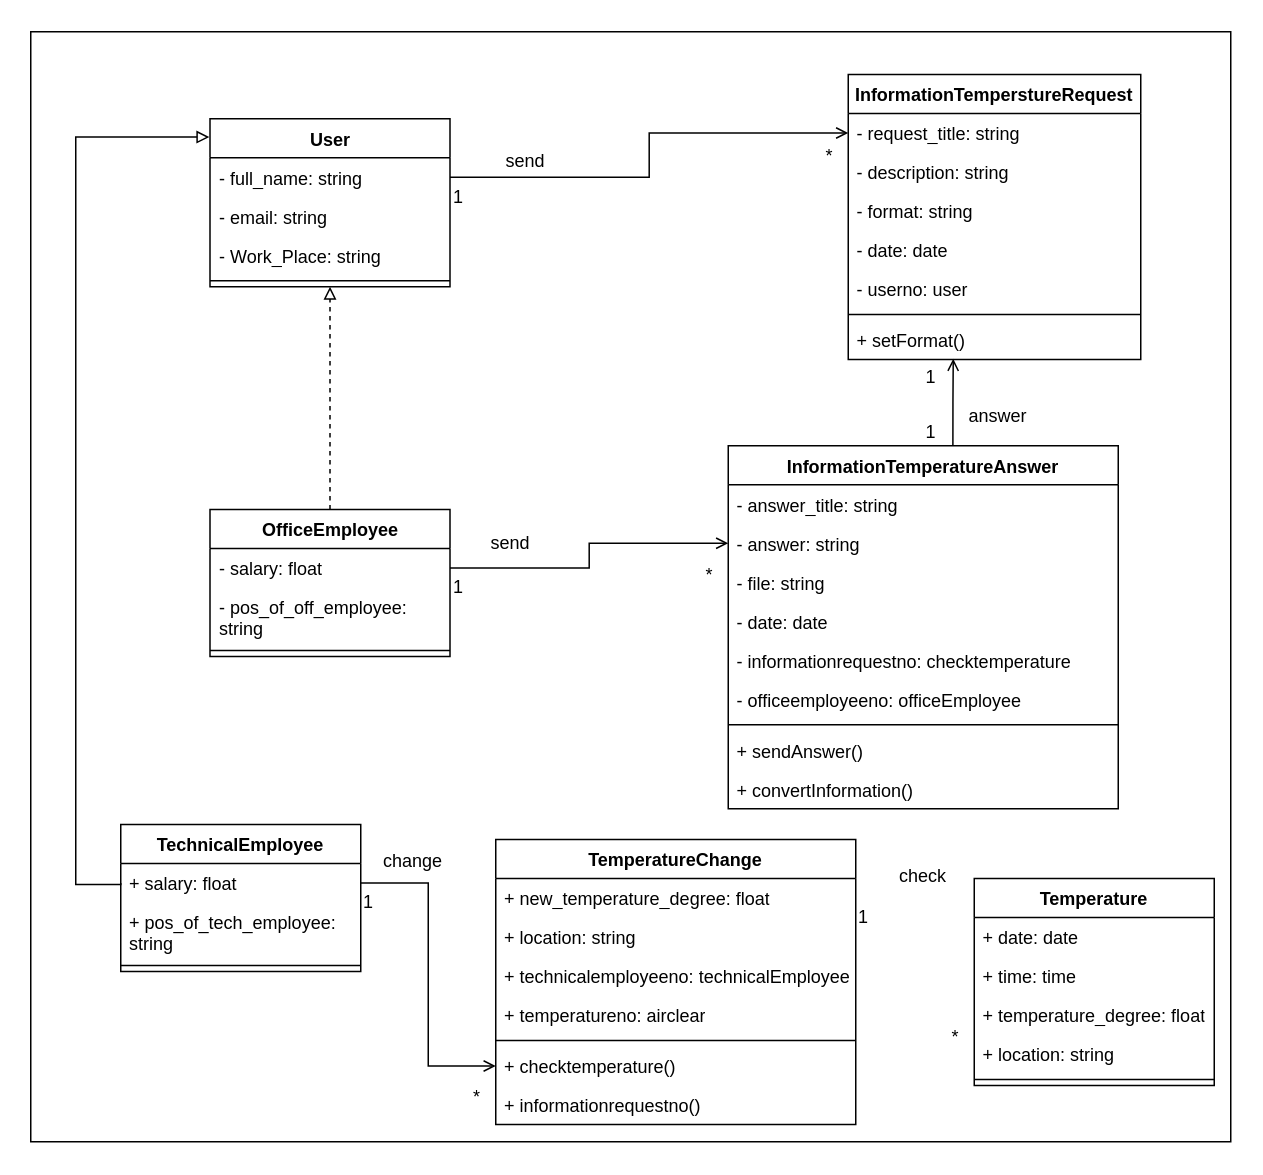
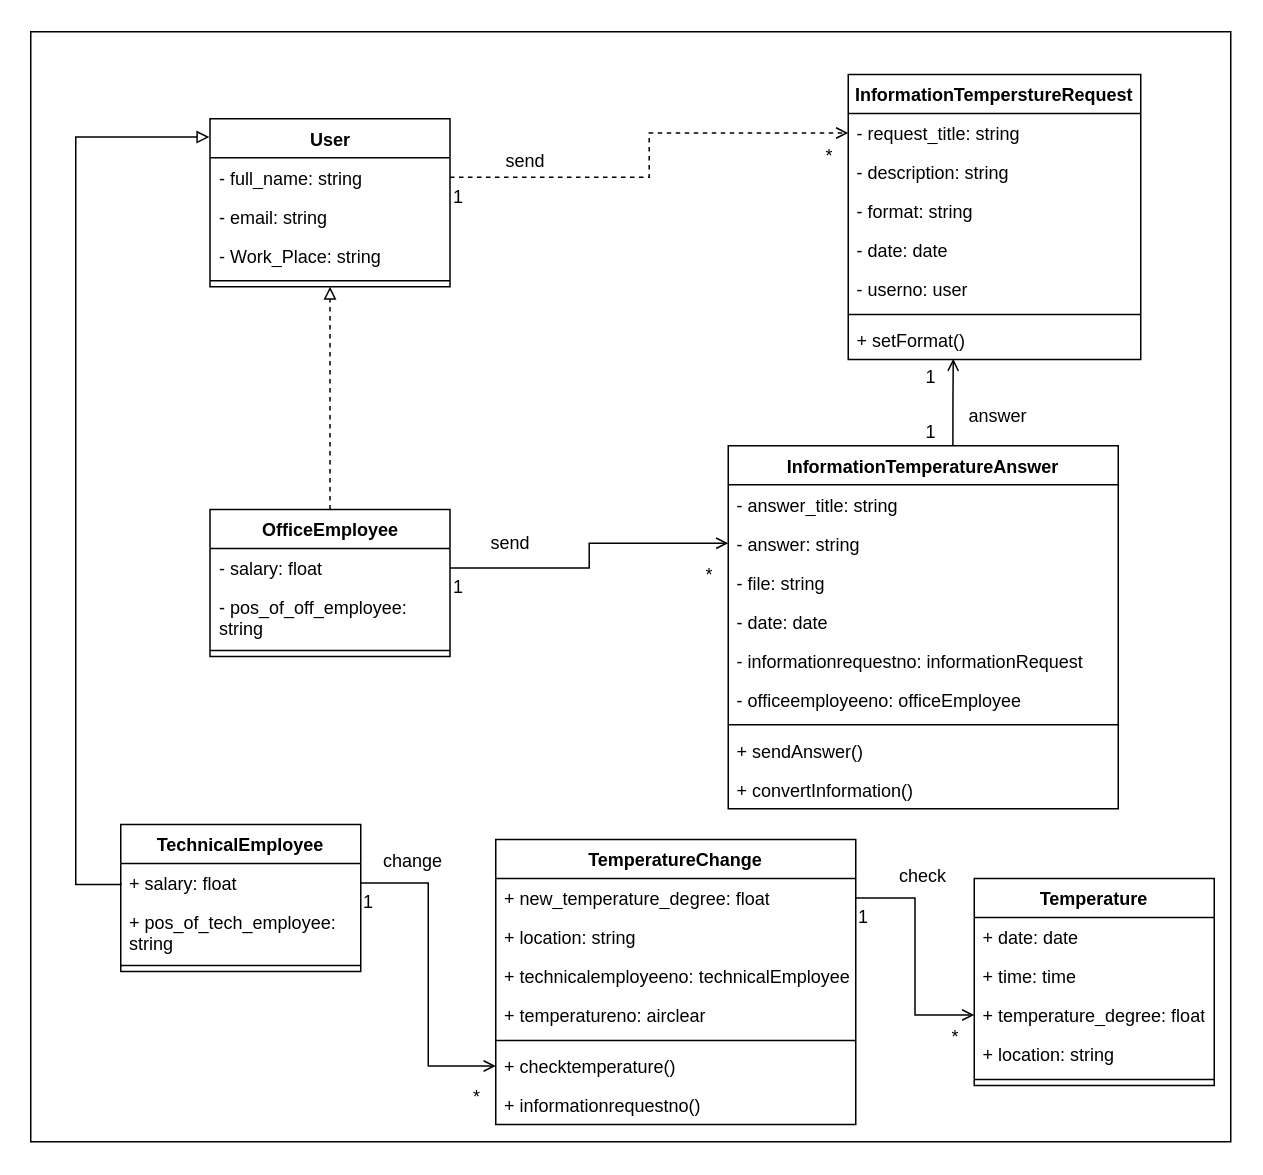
edge "- full_name: string" -> "- request_title: string": style solid -> dashed
node "- informationrequestno: checktemperature": label "- informationrequestno: checktemperature" -> "- informationrequestno: informationRequest"
edge "+ new_temperature_degree: float" -> "+ temperature_degree: float": added
